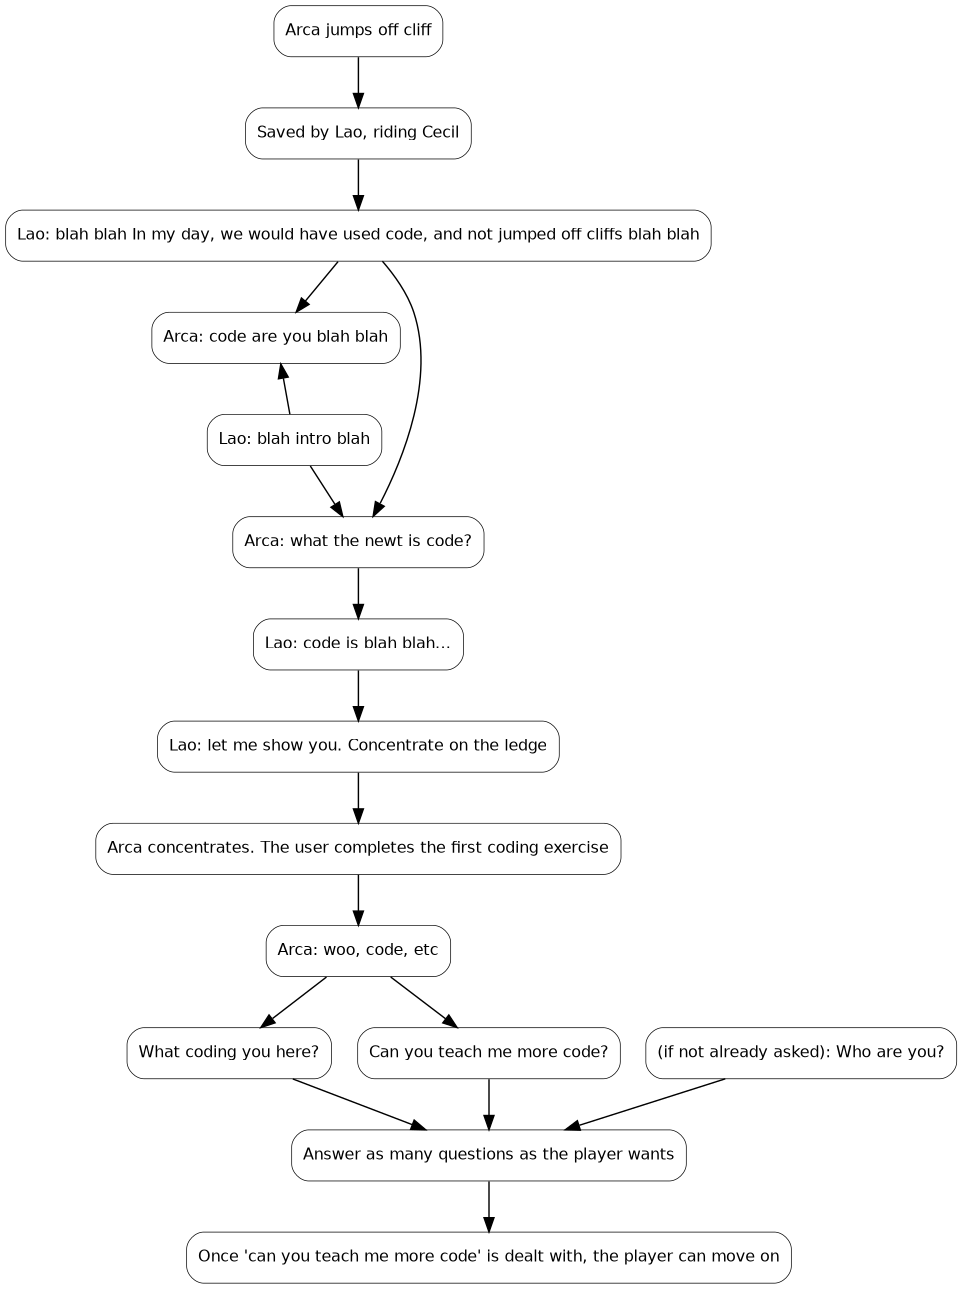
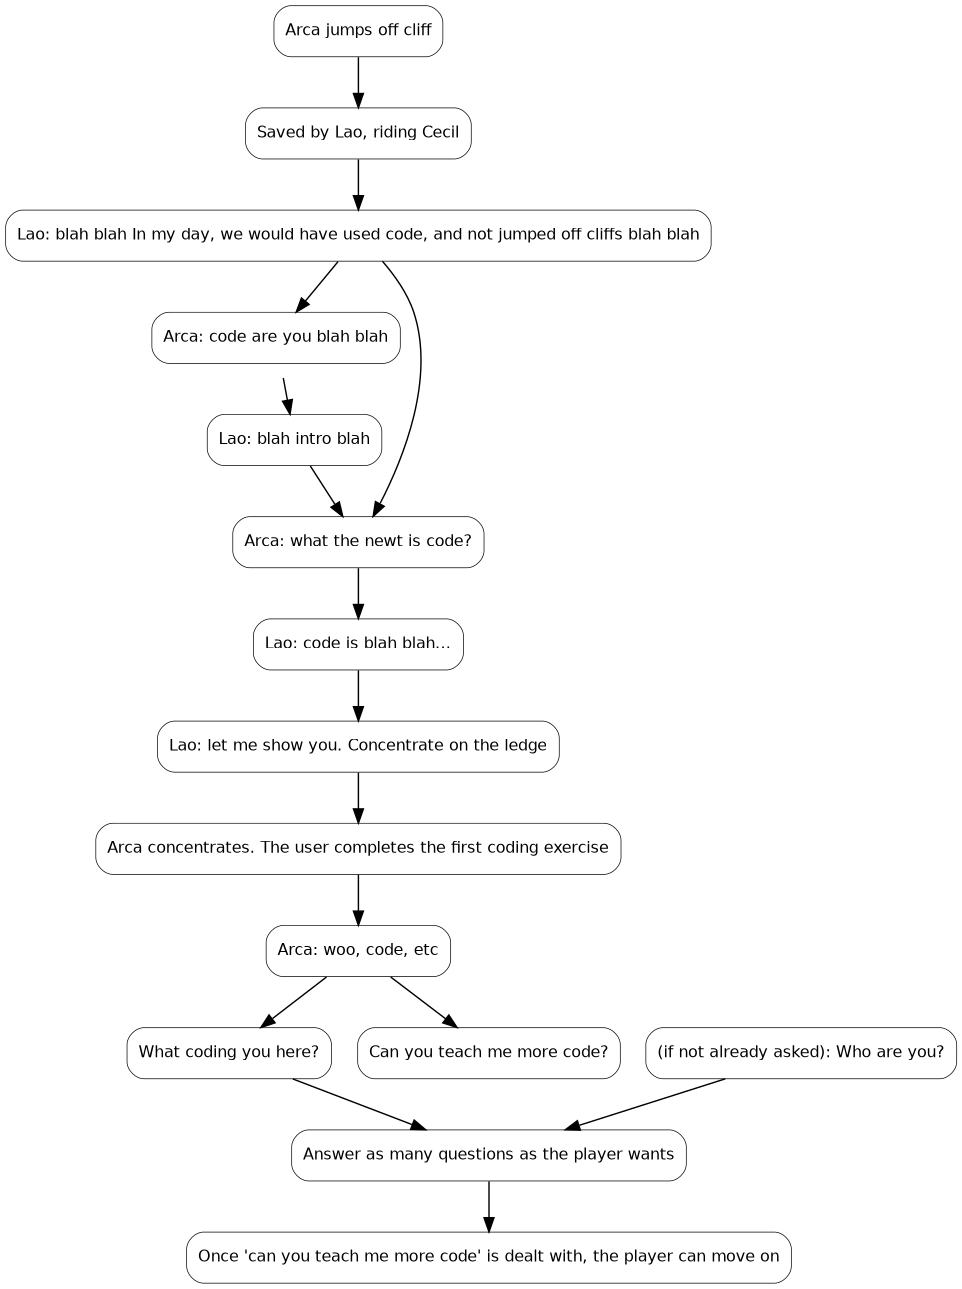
edge "Lao: blah intro blah" -> "Arca: code are you blah blah": reversed
edge "Can you teach me more code?" -> "Answer as many questions as the player wants": removed
